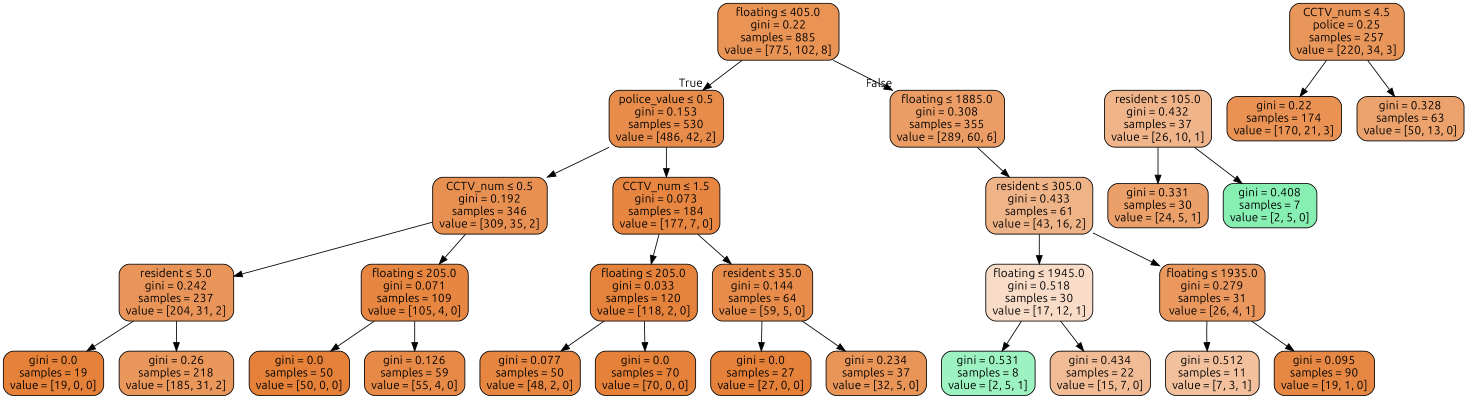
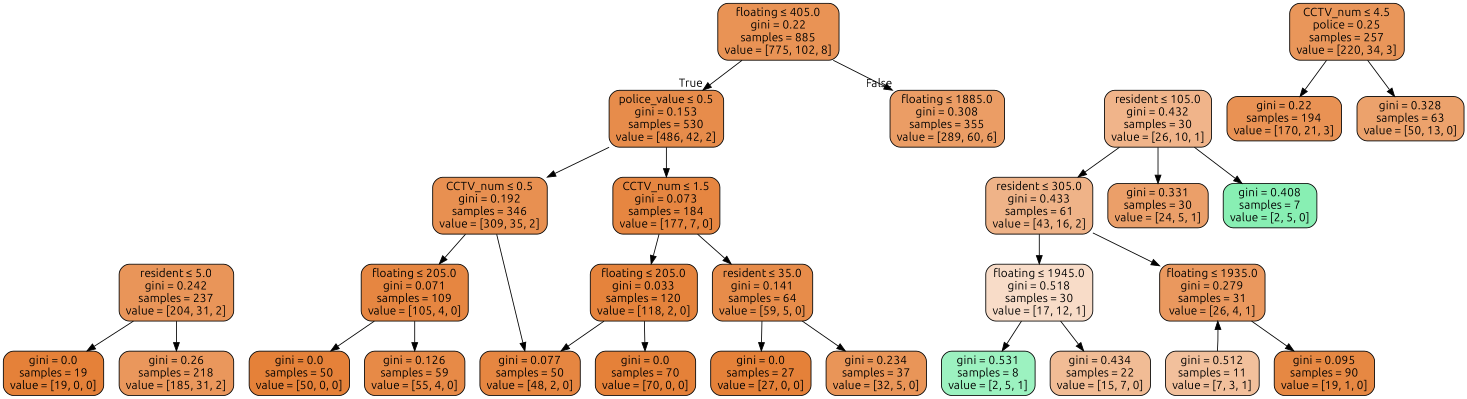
node "gini = 0.22": text "samples = 174" -> "samples = 194"
node "resident ≤ 105.0": text "samples = 37" -> "samples = 30"
edge "floating ≤ 1885.0" -> "resident ≤ 305.0": now "resident ≤ 105.0" -> "resident ≤ 305.0"
edge "CCTV_num ≤ 0.5" -> "resident ≤ 5.0": now "CCTV_num ≤ 0.5" -> "gini = 0.077"
node "resident ≤ 35.0": text "gini = 0.144" -> "gini = 0.141"
edge "floating ≤ 1935.0" -> "gini = 0.512": reversed
